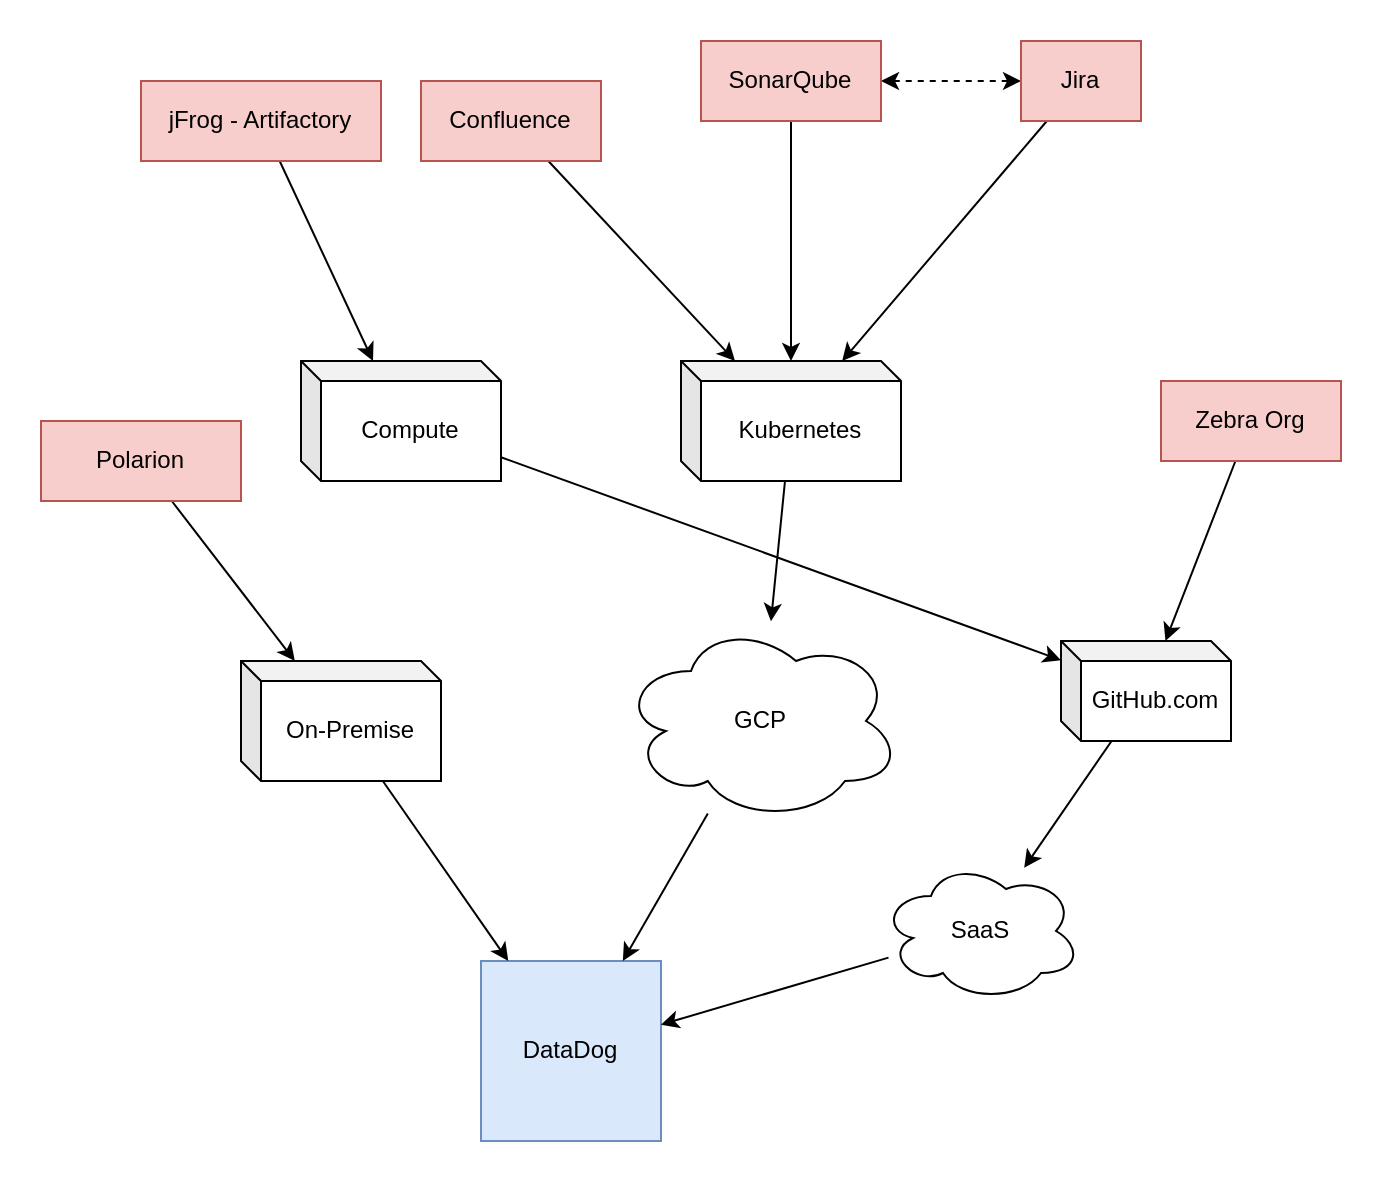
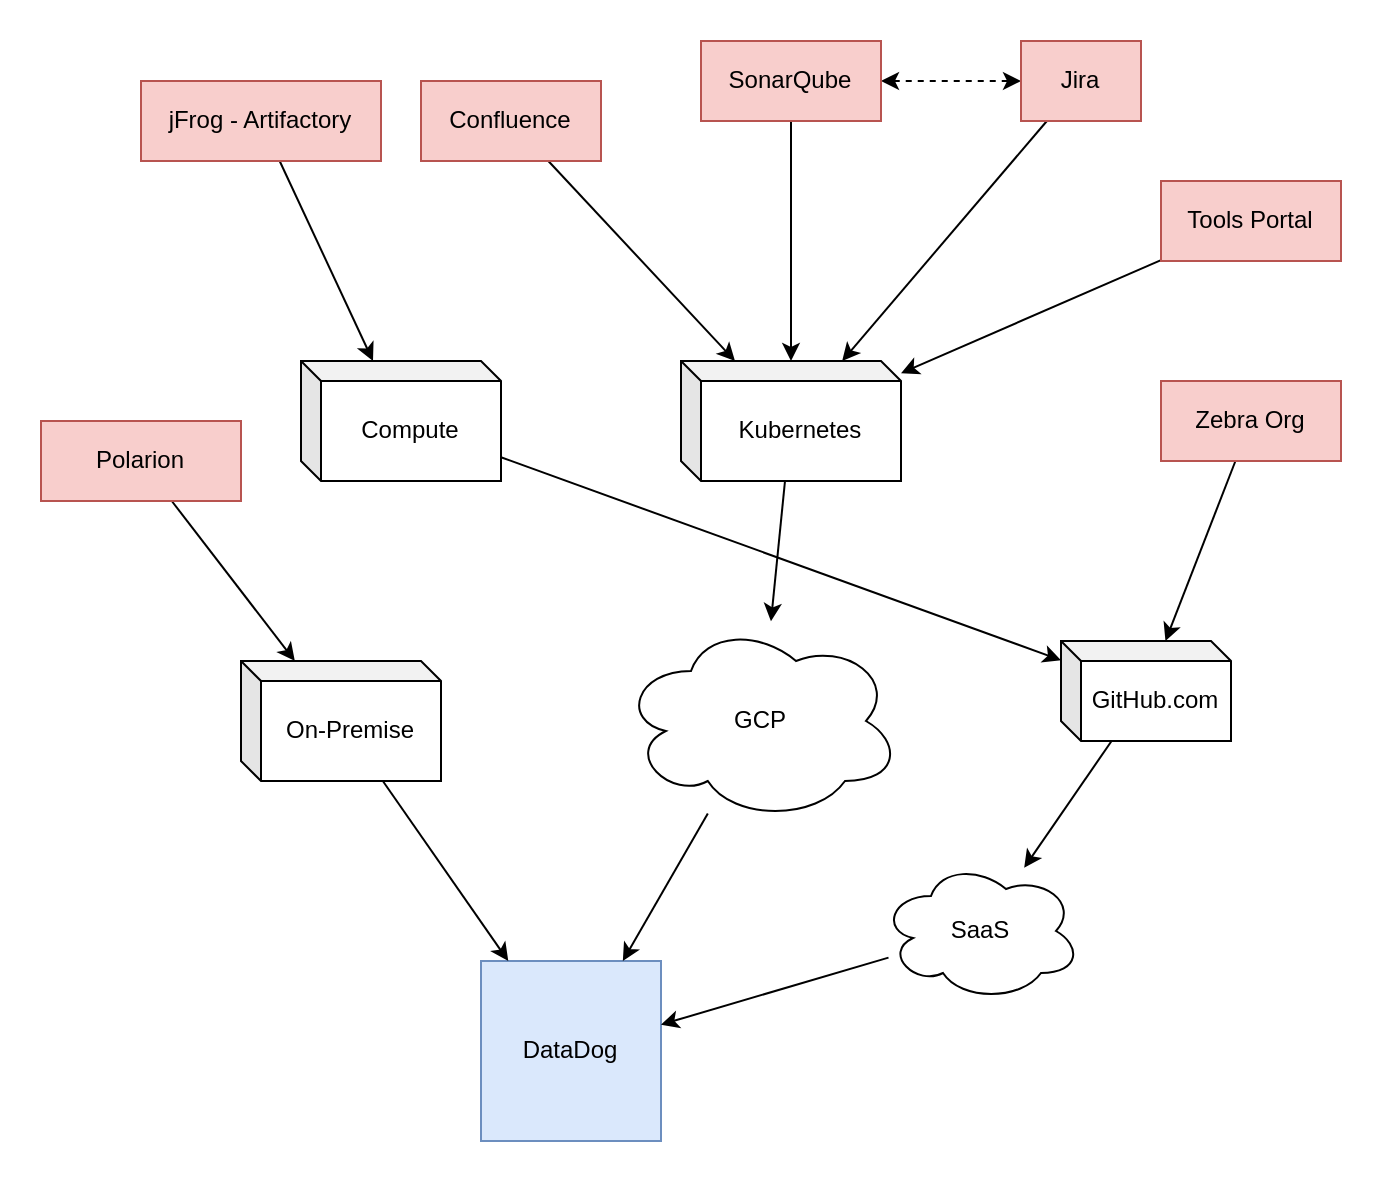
node "Tools Portal": added
edge "Tools Portal" -> "Kubernetes": added
